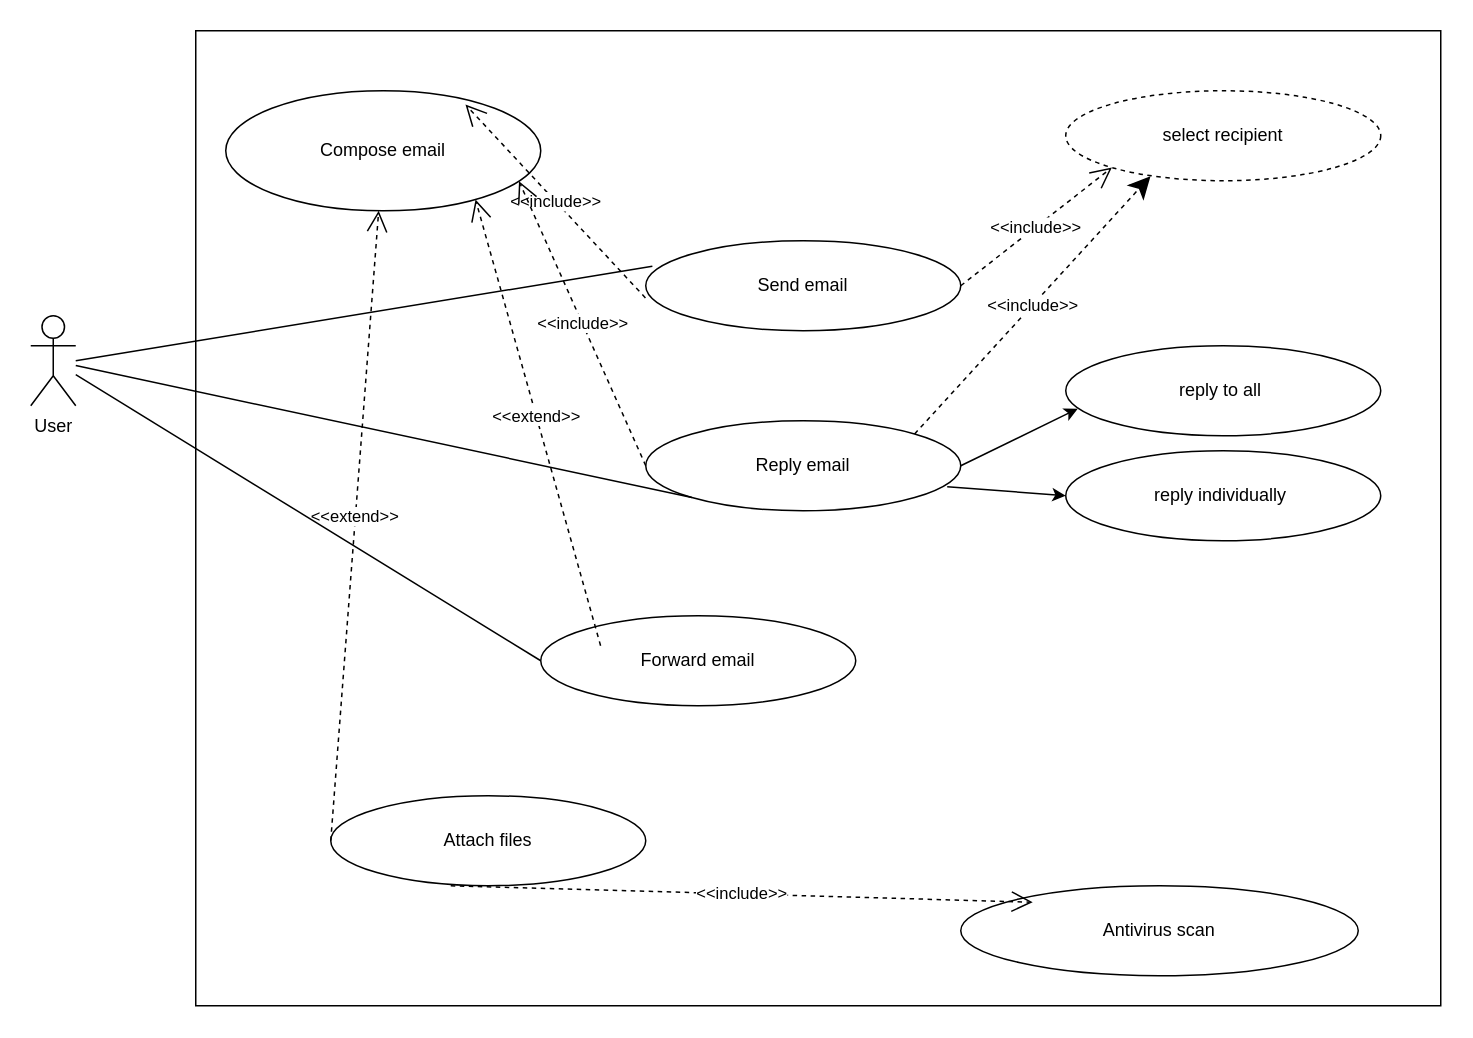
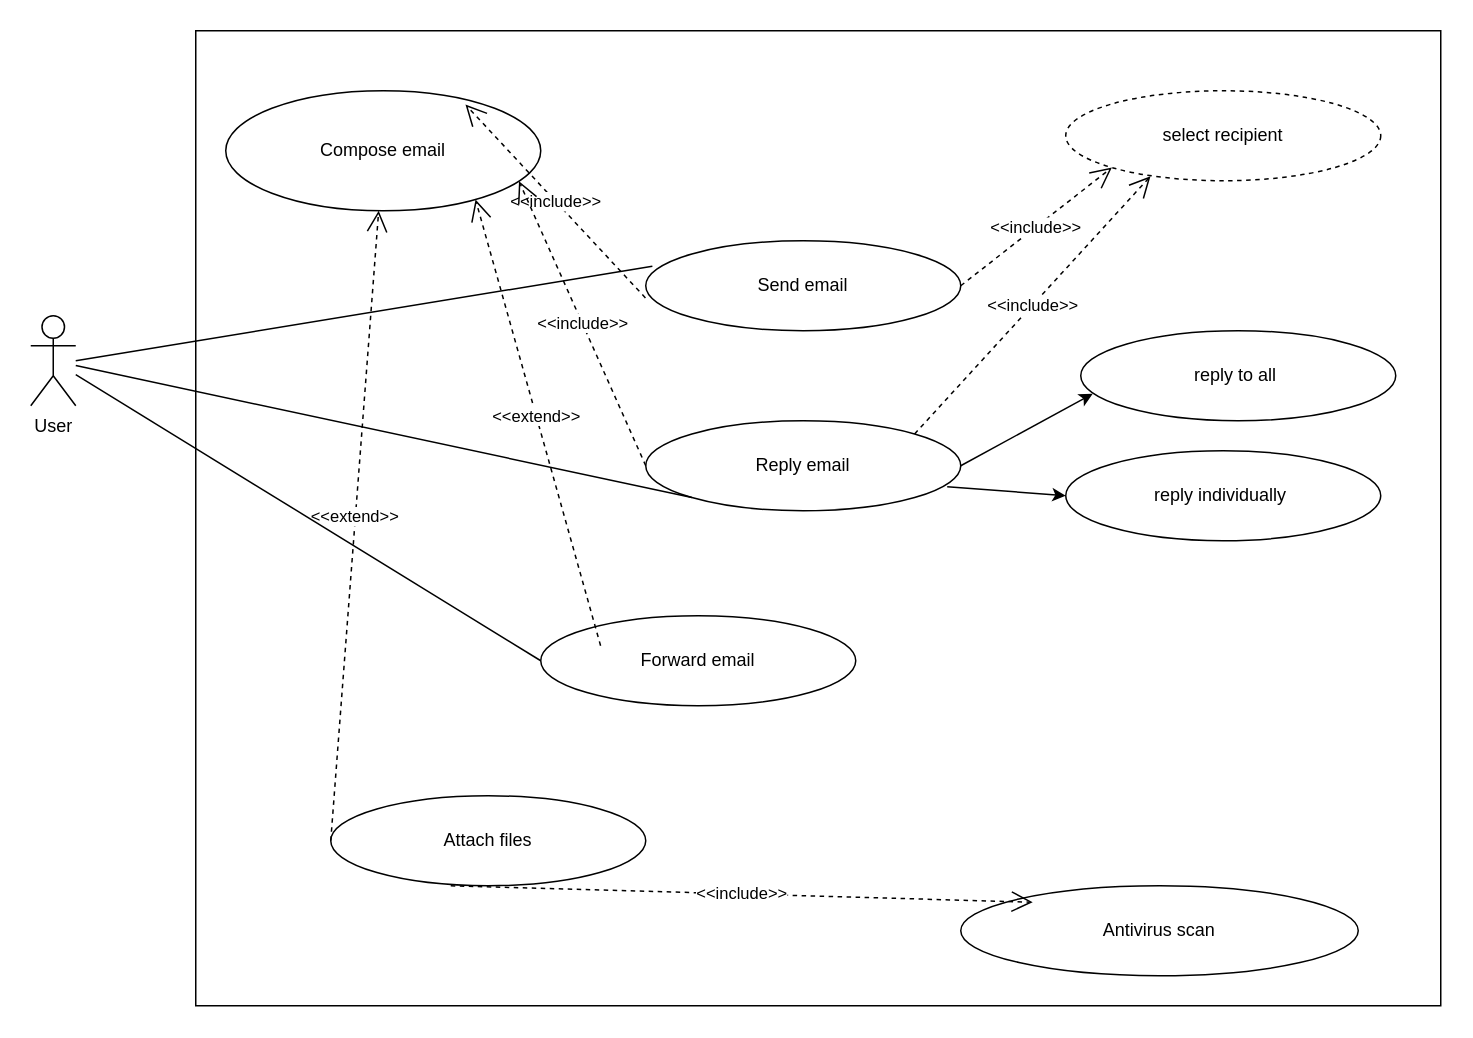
edge "Reply email" -> "select recipient": arrowhead classic -> open
node "reply to all": moved (1223, 391) -> (1238, 376)
